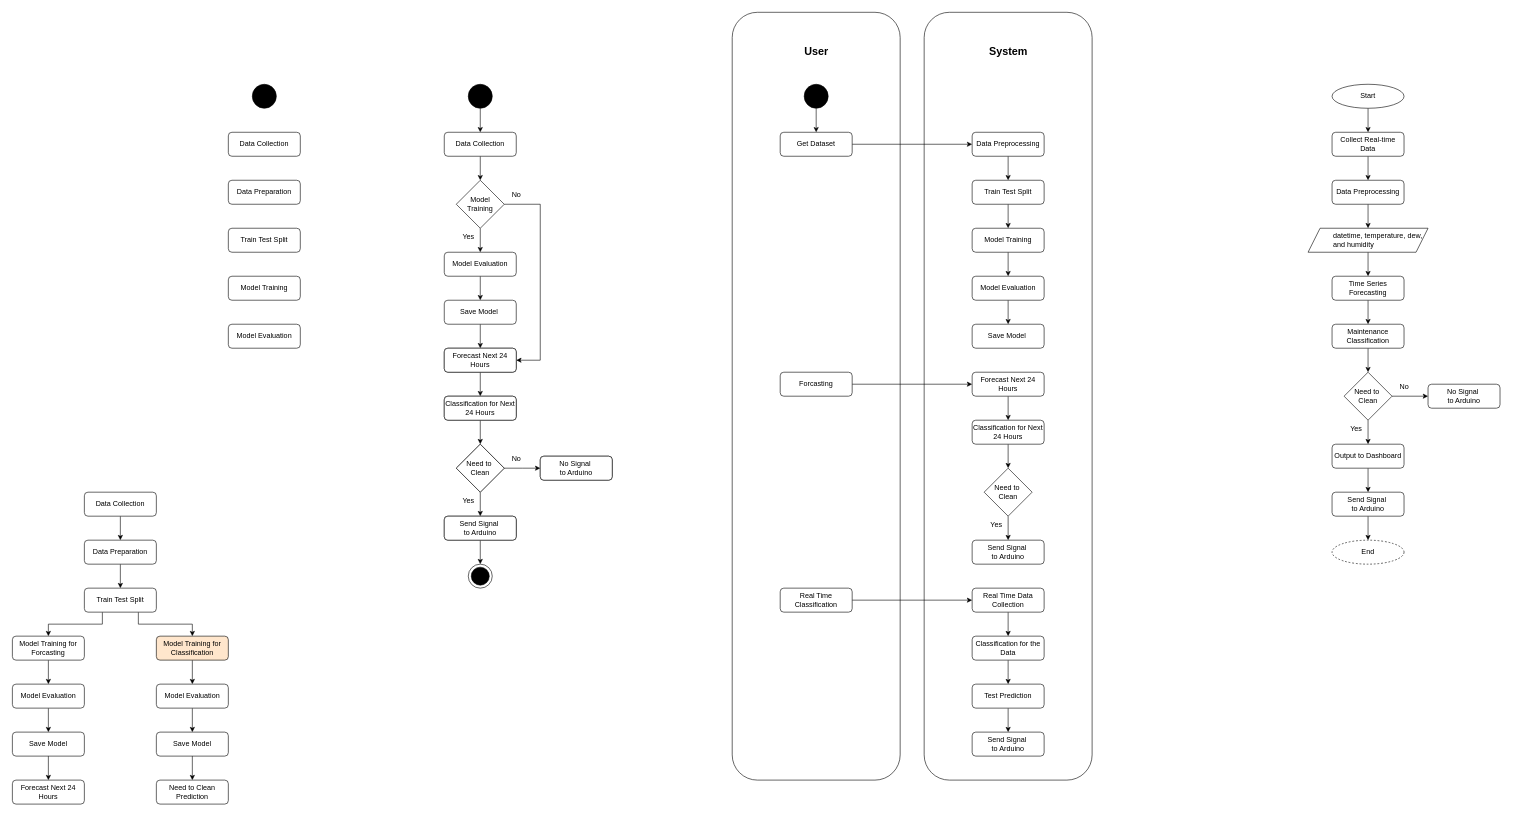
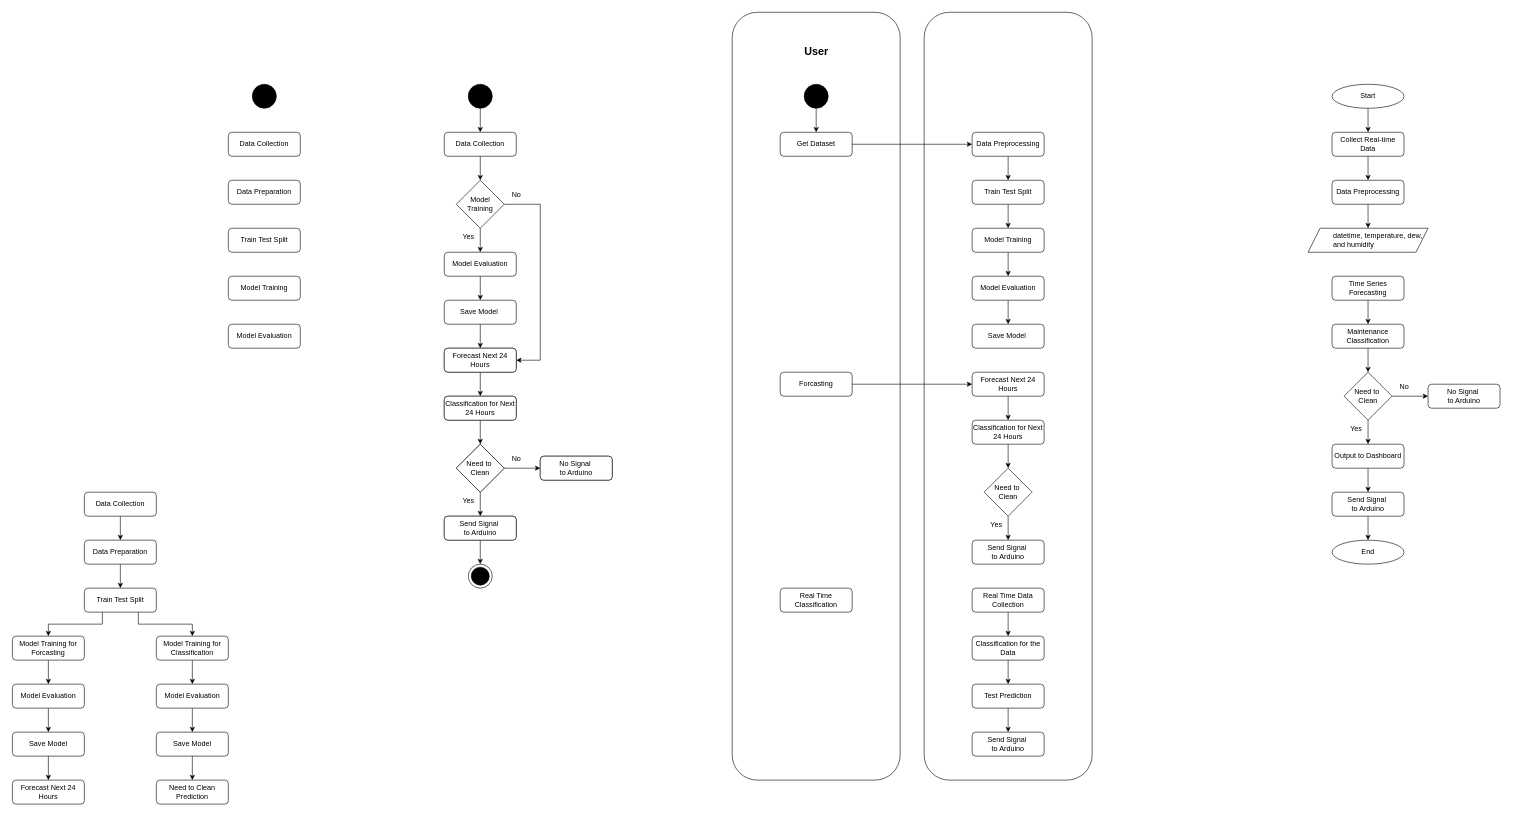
node "System": removed
edge "datetime, temperature, dew, and humidity" -> "Time Series Forecasting": removed
node "End": style dashed -> solid
edge "Real Time Classification" -> "Real Time Data Collection": removed
node "Model Training for Classification": fillcolor #ffe6cc -> #ffffff
